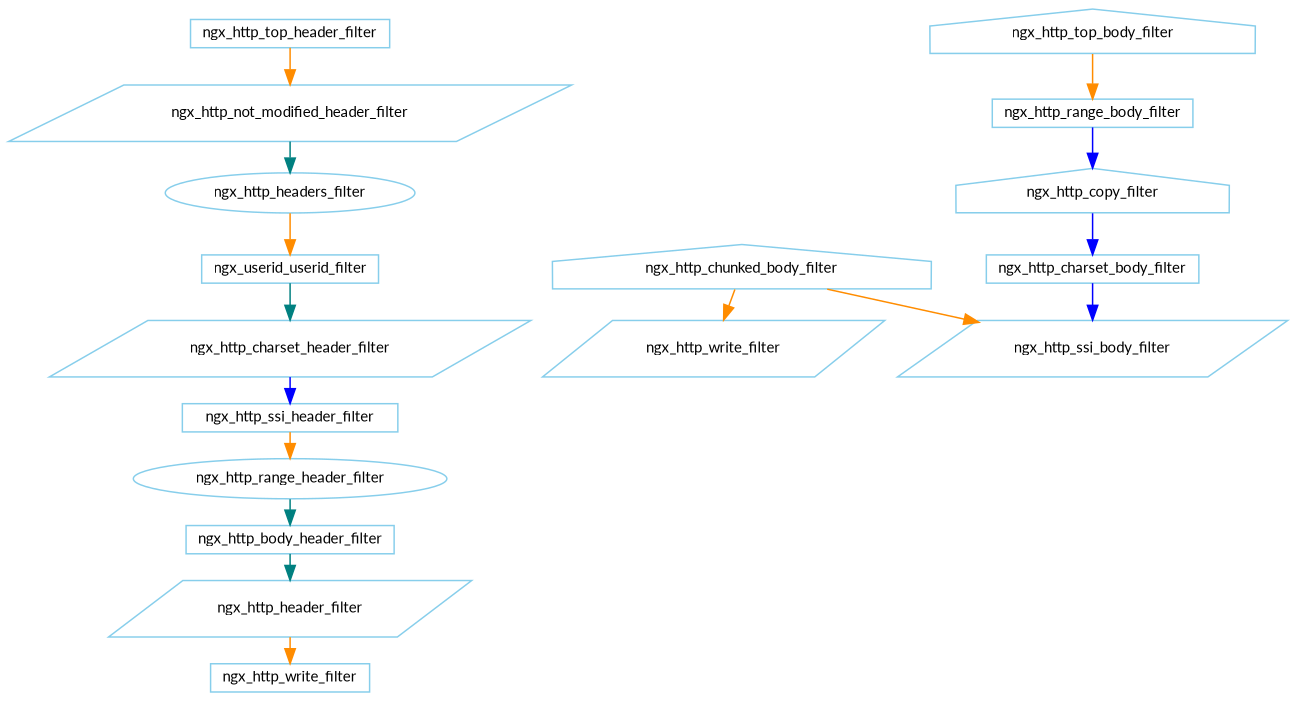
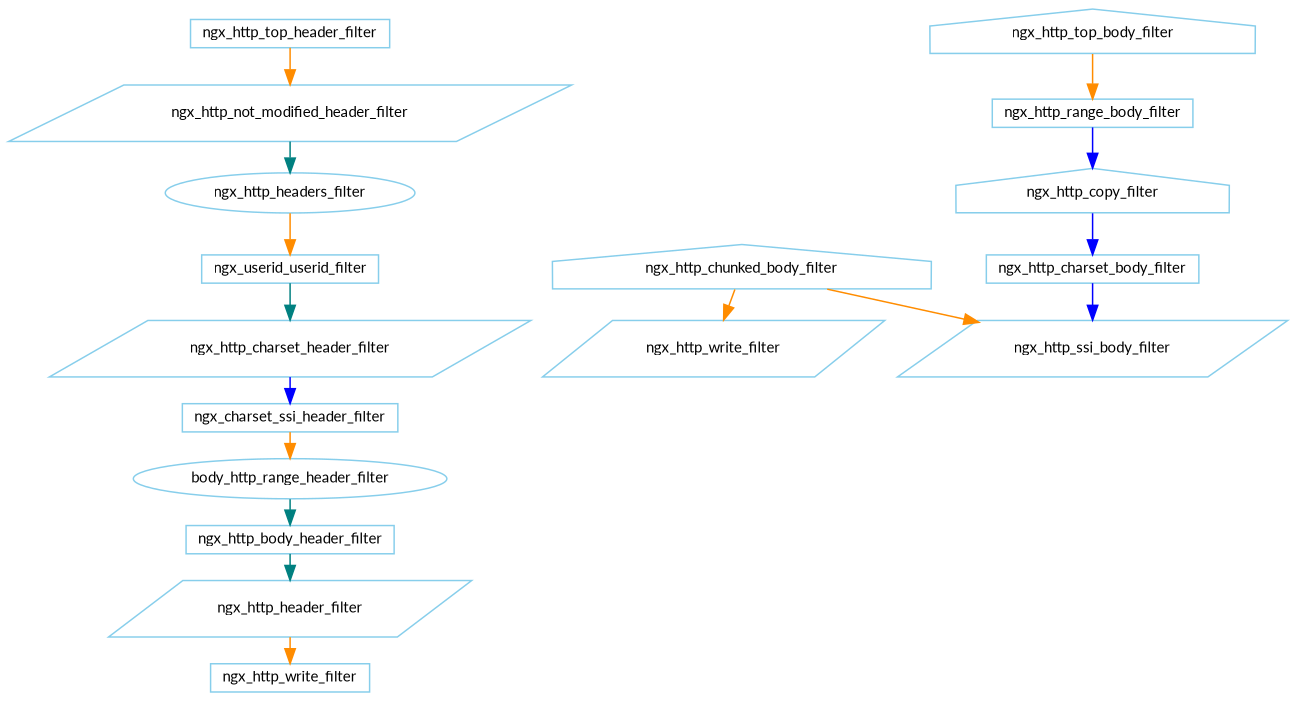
node "ngx_http_ssi_header_filter": label "ngx_http_ssi_header_filter" -> "ngx_charset_ssi_header_filter"
node "ngx_http_range_header_filter": label "ngx_http_range_header_filter" -> "body_http_range_header_filter"
